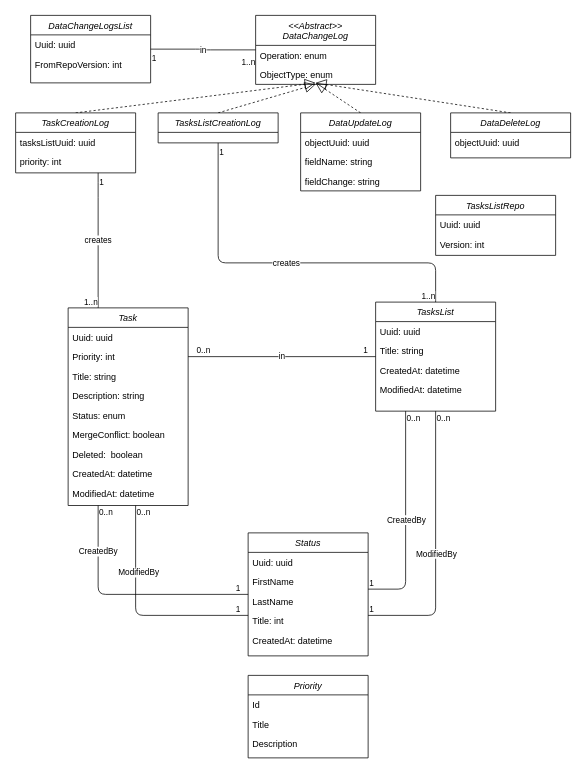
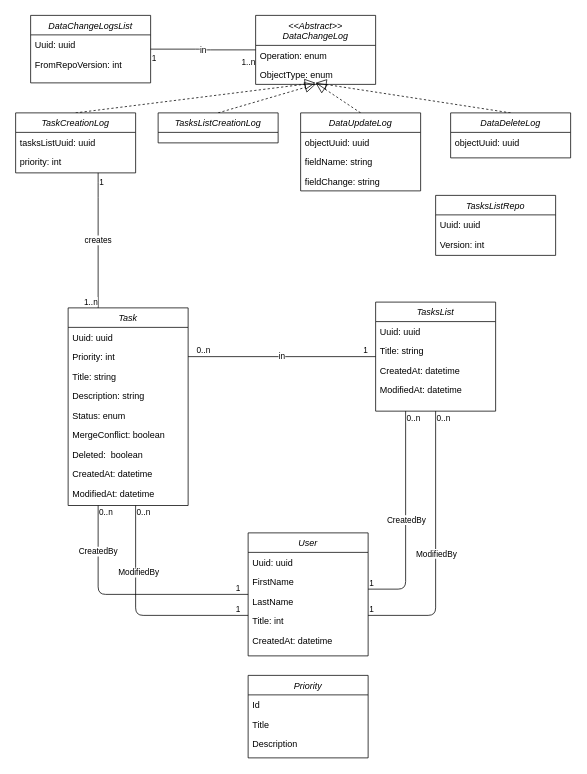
edge "TasksListCreationLog" -- "TasksList": removed, labels "1", "creates", "1..n"
node "Status": label "Status" -> "User"
